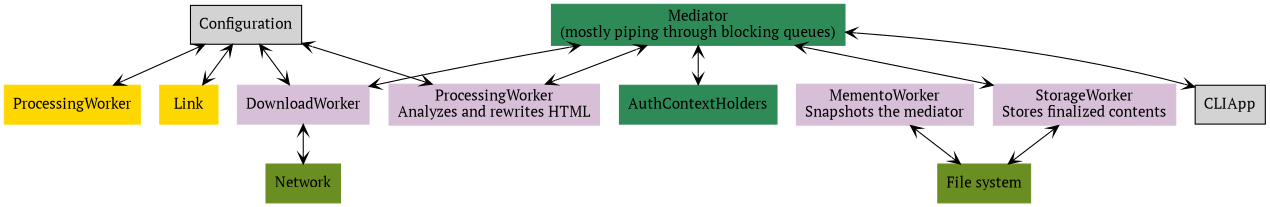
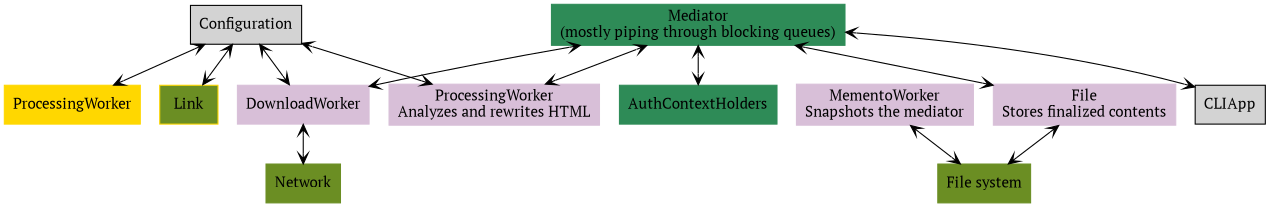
node "Link": fillcolor gold -> olivedrab
node "StorageWorker Stores finalized contents": label "StorageWorker Stores finalized contents" -> "File Stores finalized contents"
